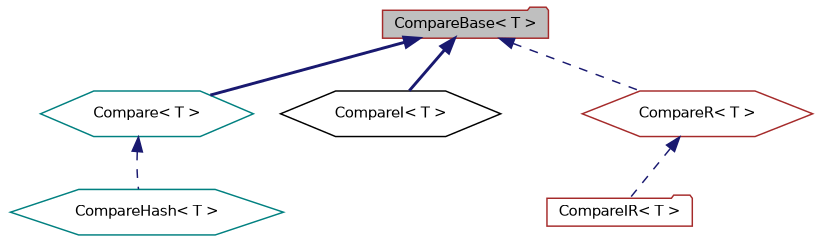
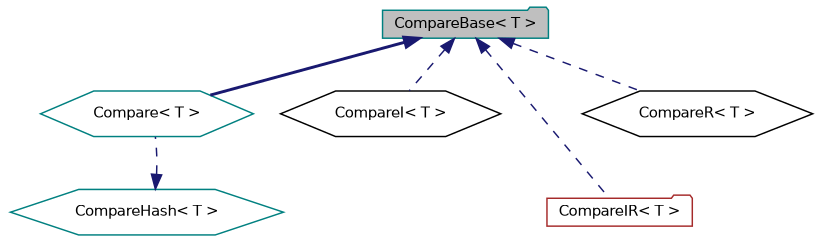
node "CompareBase< T >": color brown -> teal
edge "CompareI< T >" -> "CompareBase< T >": style bold -> dashed
node "CompareR< T >": color brown -> black
edge "CompareHash< T >" -> "Compare< T >": reversed
edge "CompareIR< T >" -> "CompareR< T >": now "CompareIR< T >" -> "CompareBase< T >"
